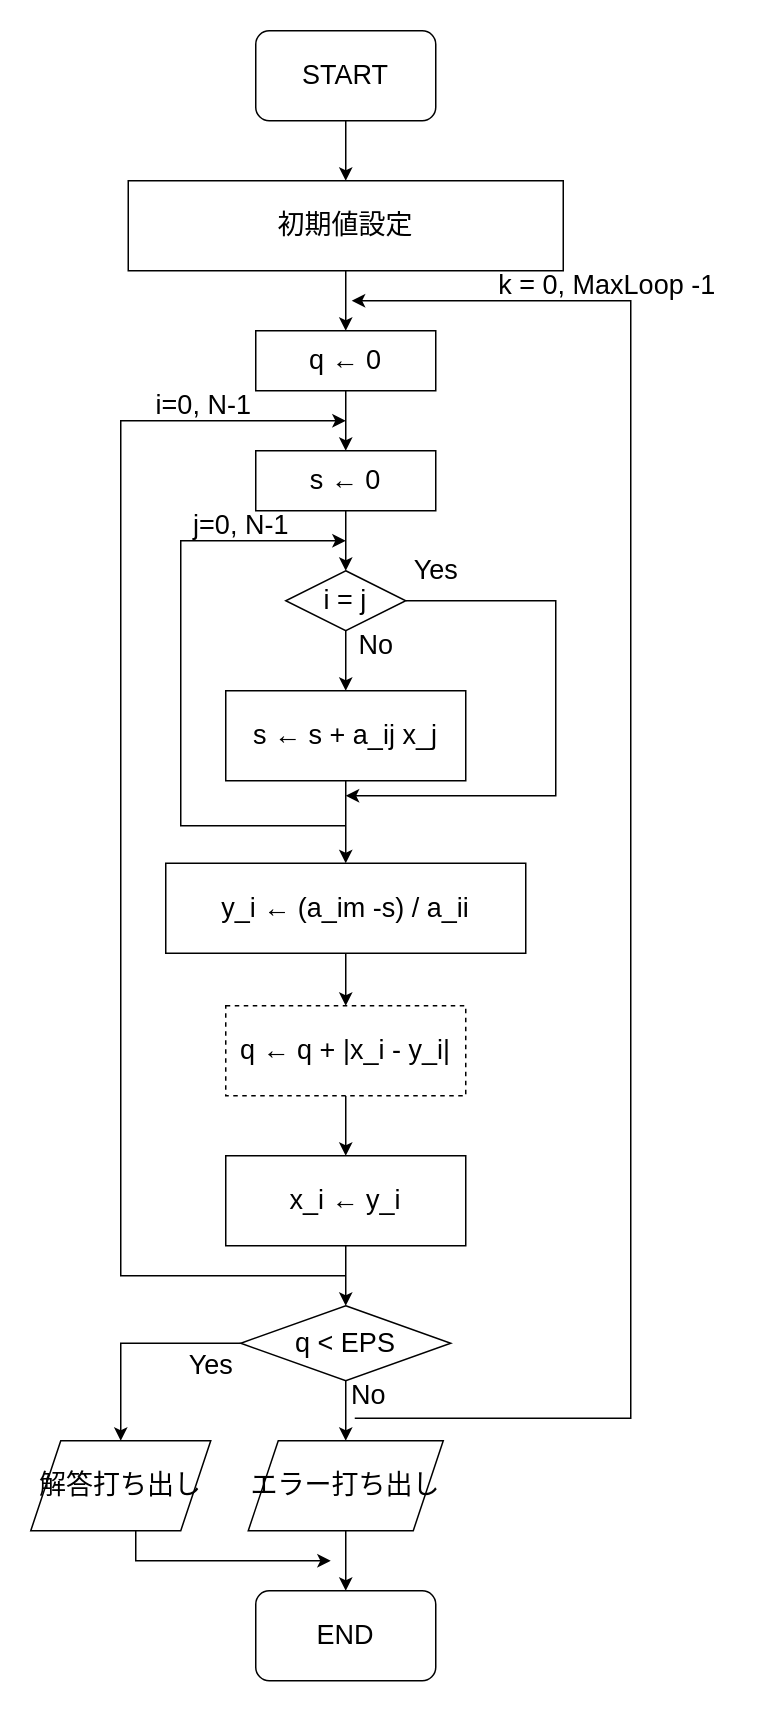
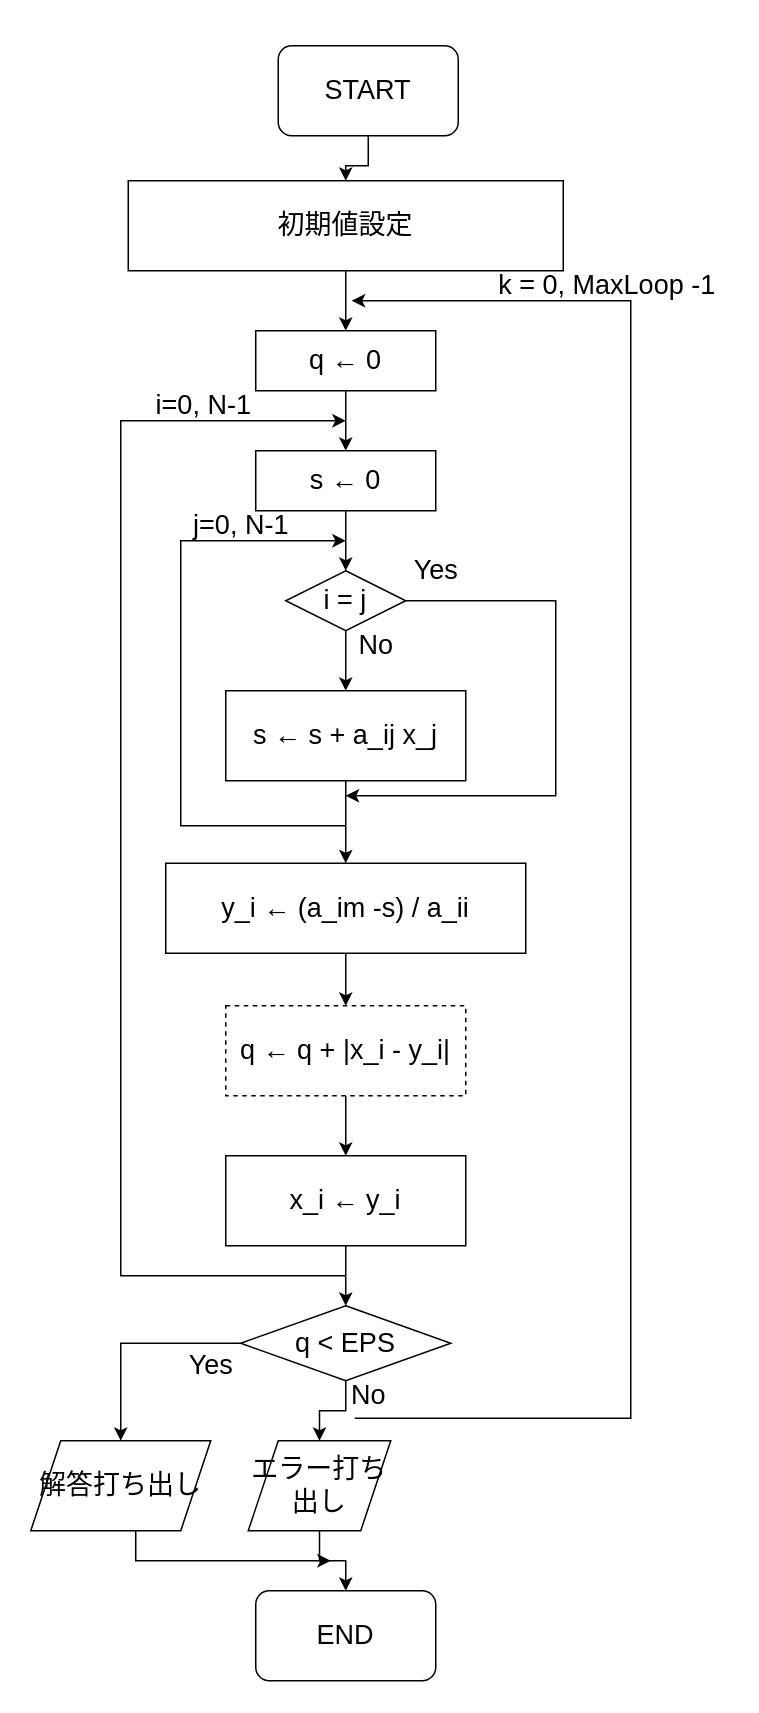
node "START": moved (346, 76) -> (368, 91)
node "エラー打ち出し": size 195x90 -> 143x90
